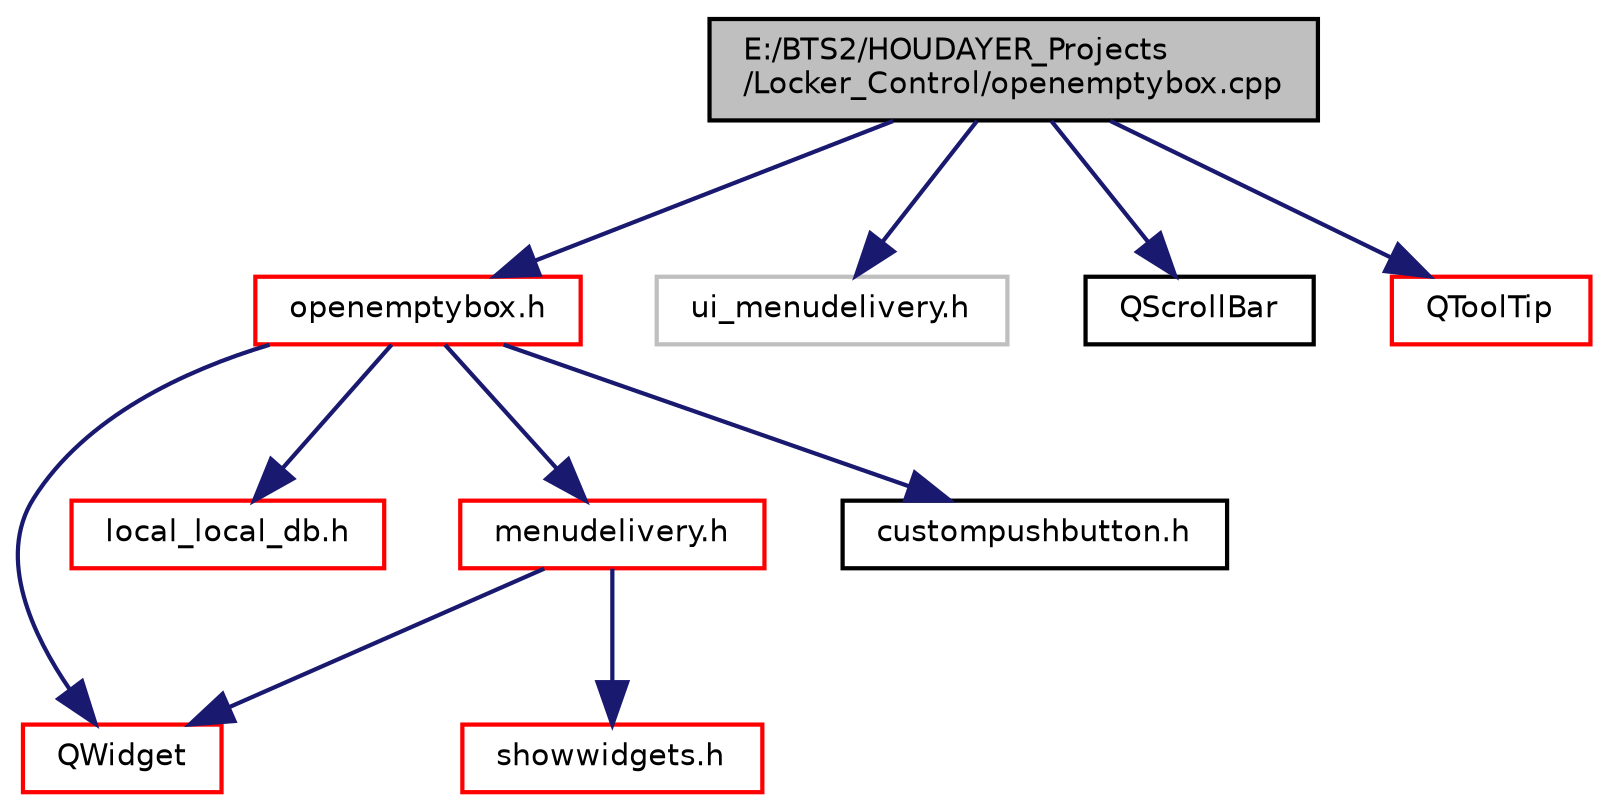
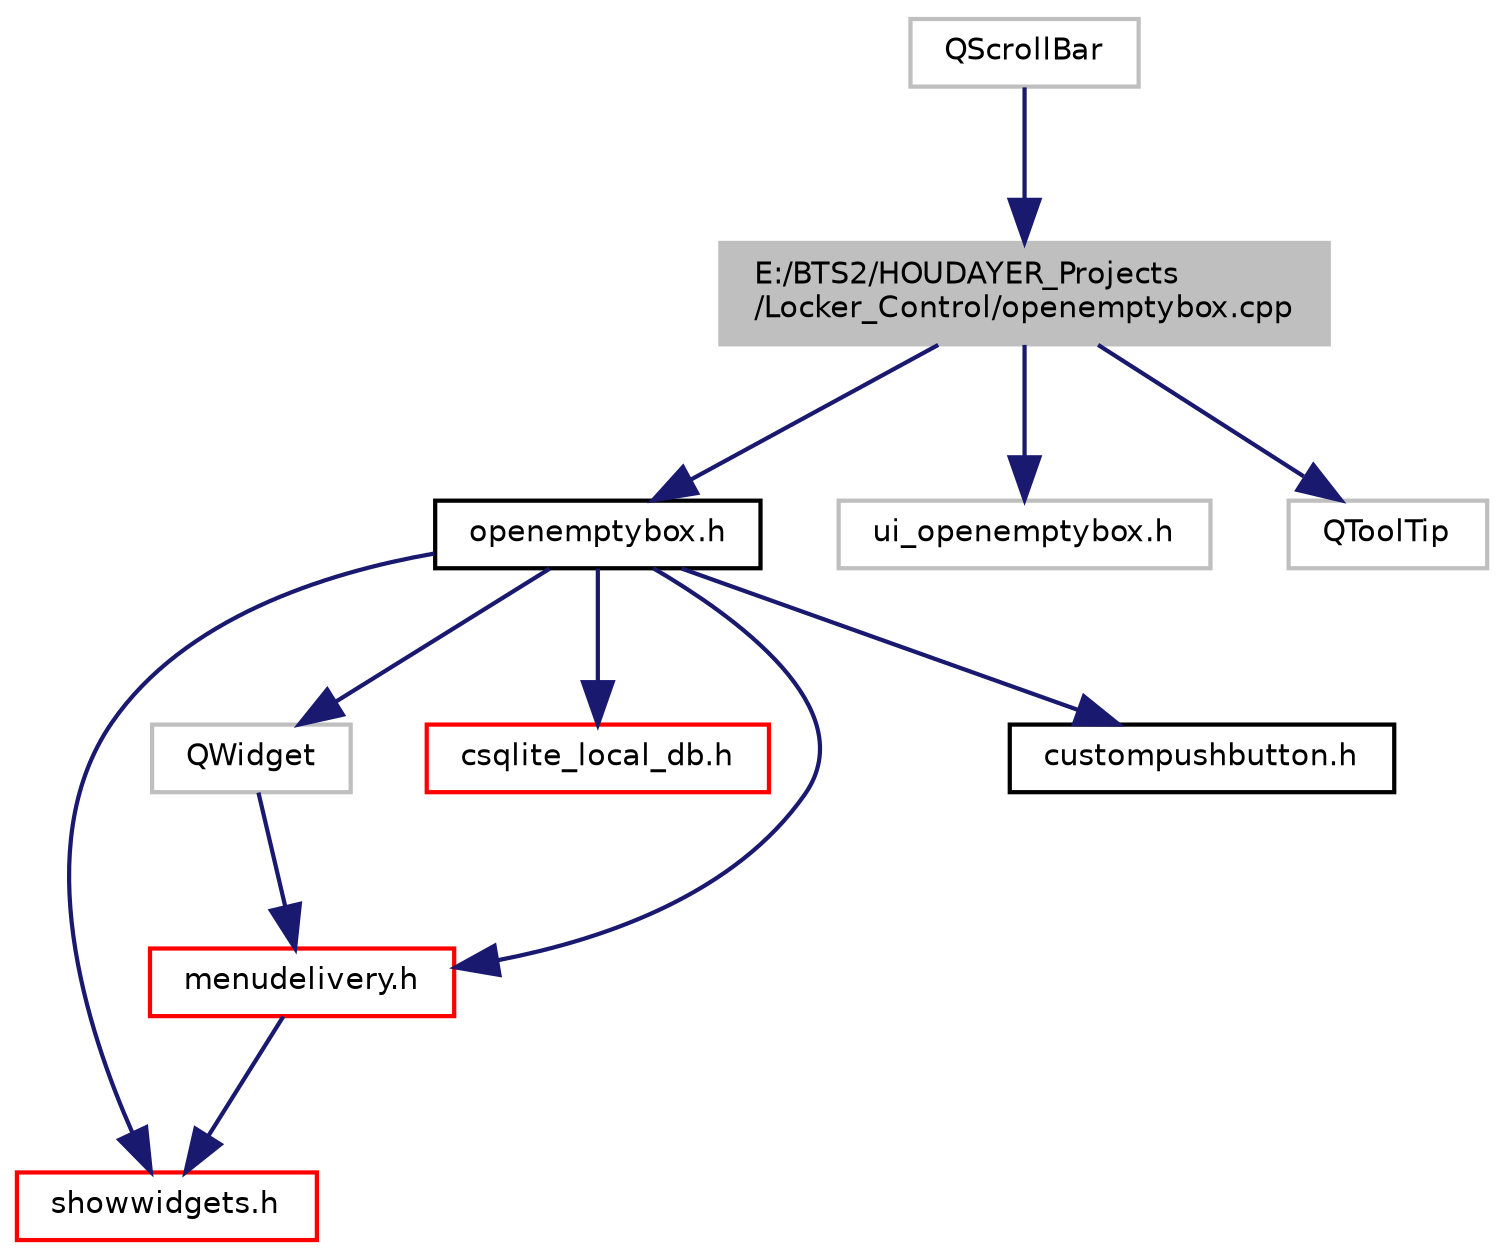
node "E:/BTS2/HOUDAYER_Projects /Locker_Control/openemptybox.cpp": color black -> grey75
edge "E:/BTS2/HOUDAYER_Projects /Locker_Control/openemptybox.cpp" -> "QScrollBar": reversed
node "openemptybox.h": color red -> black
node "ui_menudelivery.h": label "ui_menudelivery.h" -> "ui_openemptybox.h"
node "QScrollBar": color black -> grey75
node "QToolTip": color red -> grey75
node "local_local_db.h": label "local_local_db.h" -> "csqlite_local_db.h"
edge "menudelivery.h" -> "QWidget": reversed
edge "openemptybox.h" -> "showwidgets.h": added
node "QWidget": color red -> grey75
